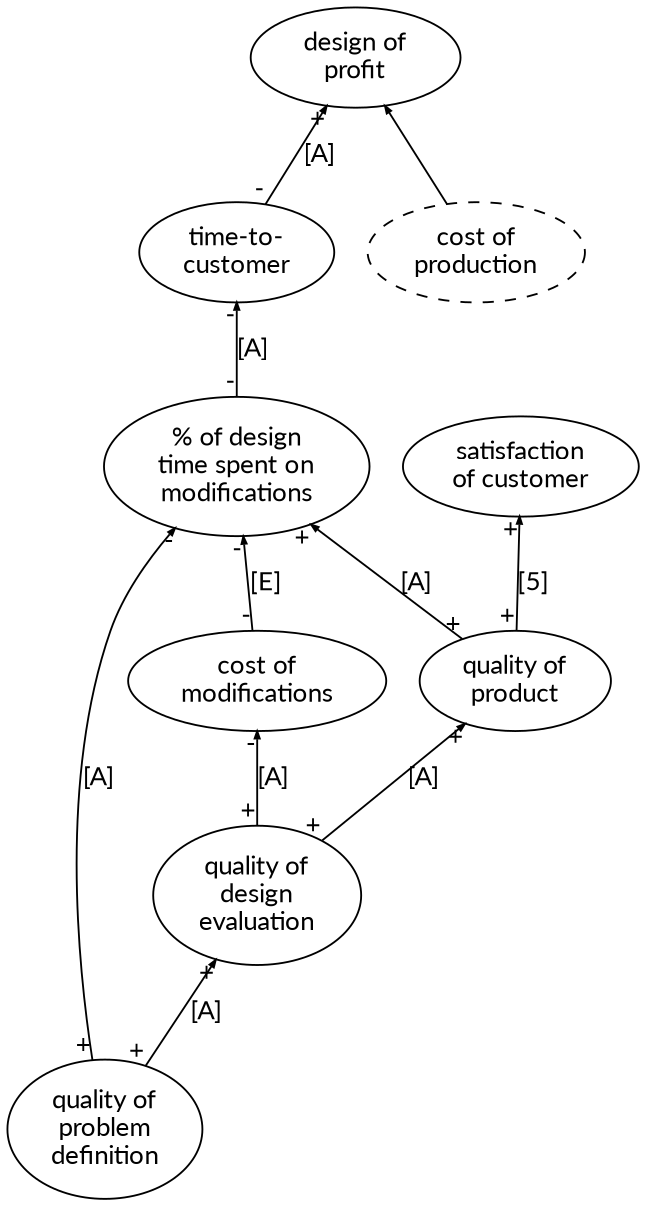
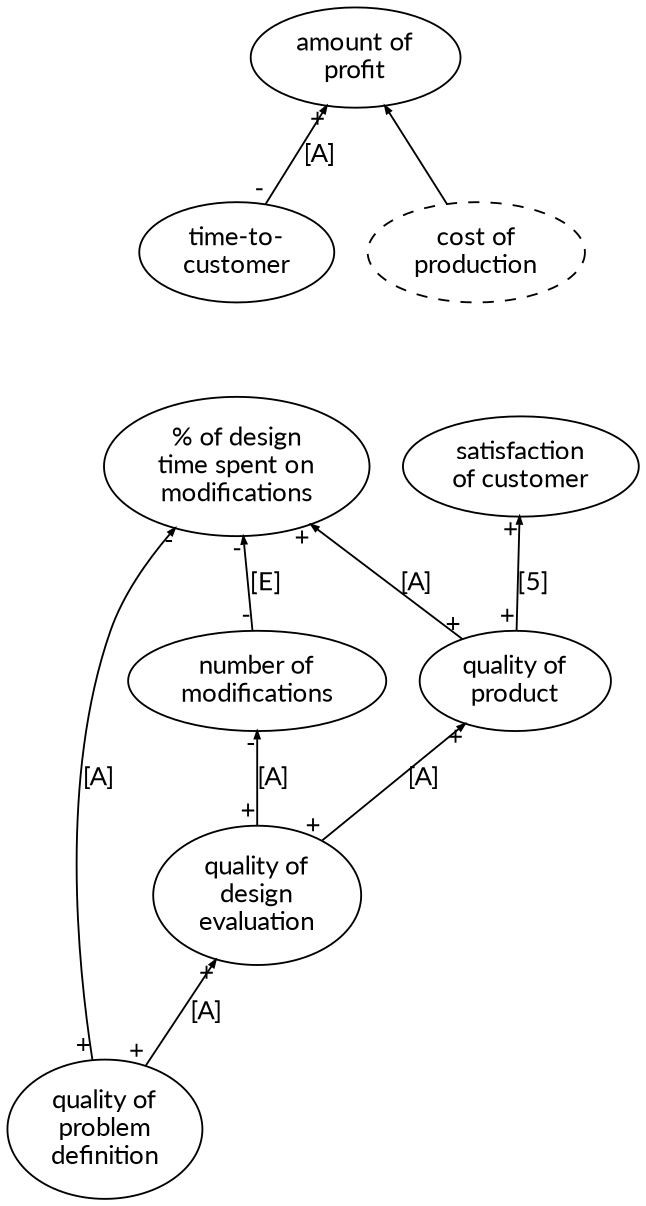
node "design of profit": label "design of profit" -> "amount of profit"
edge "% of design time spent on modifications" -> "time-to- customer": removed, label "[A]"
node "cost of modifications": label "cost of modifications" -> "number of modifications"
